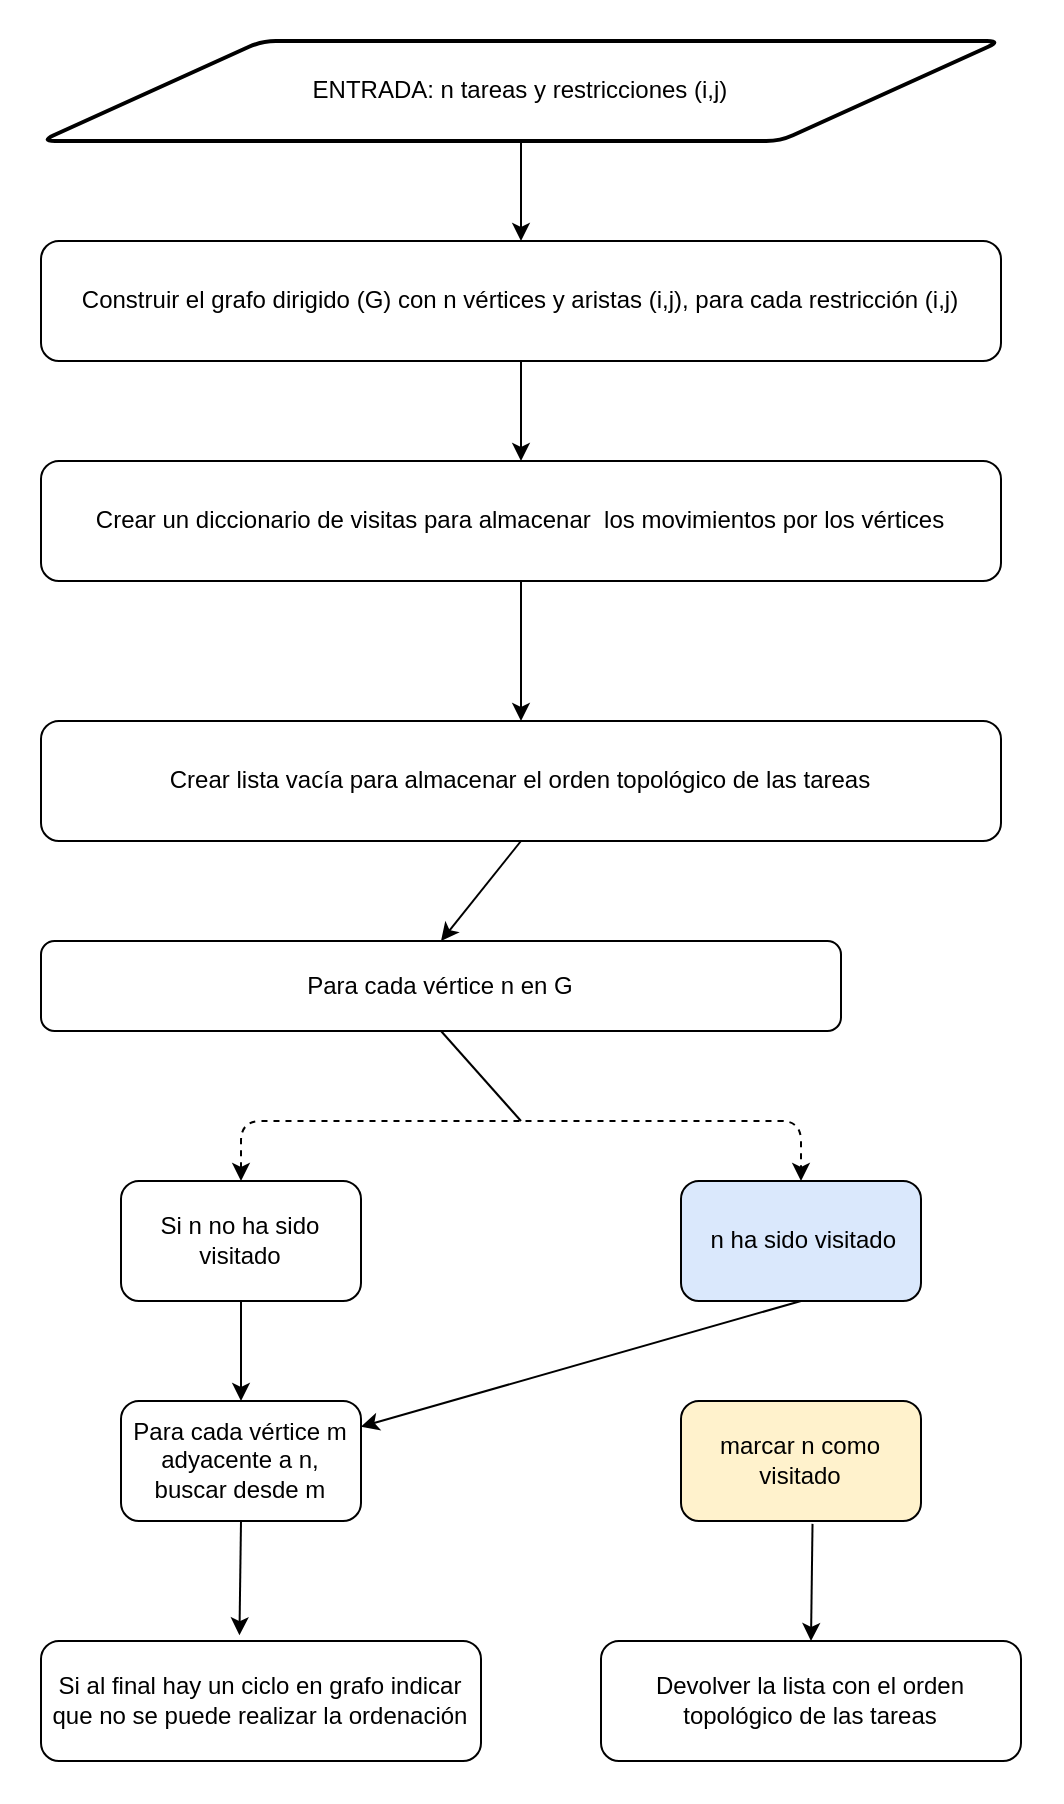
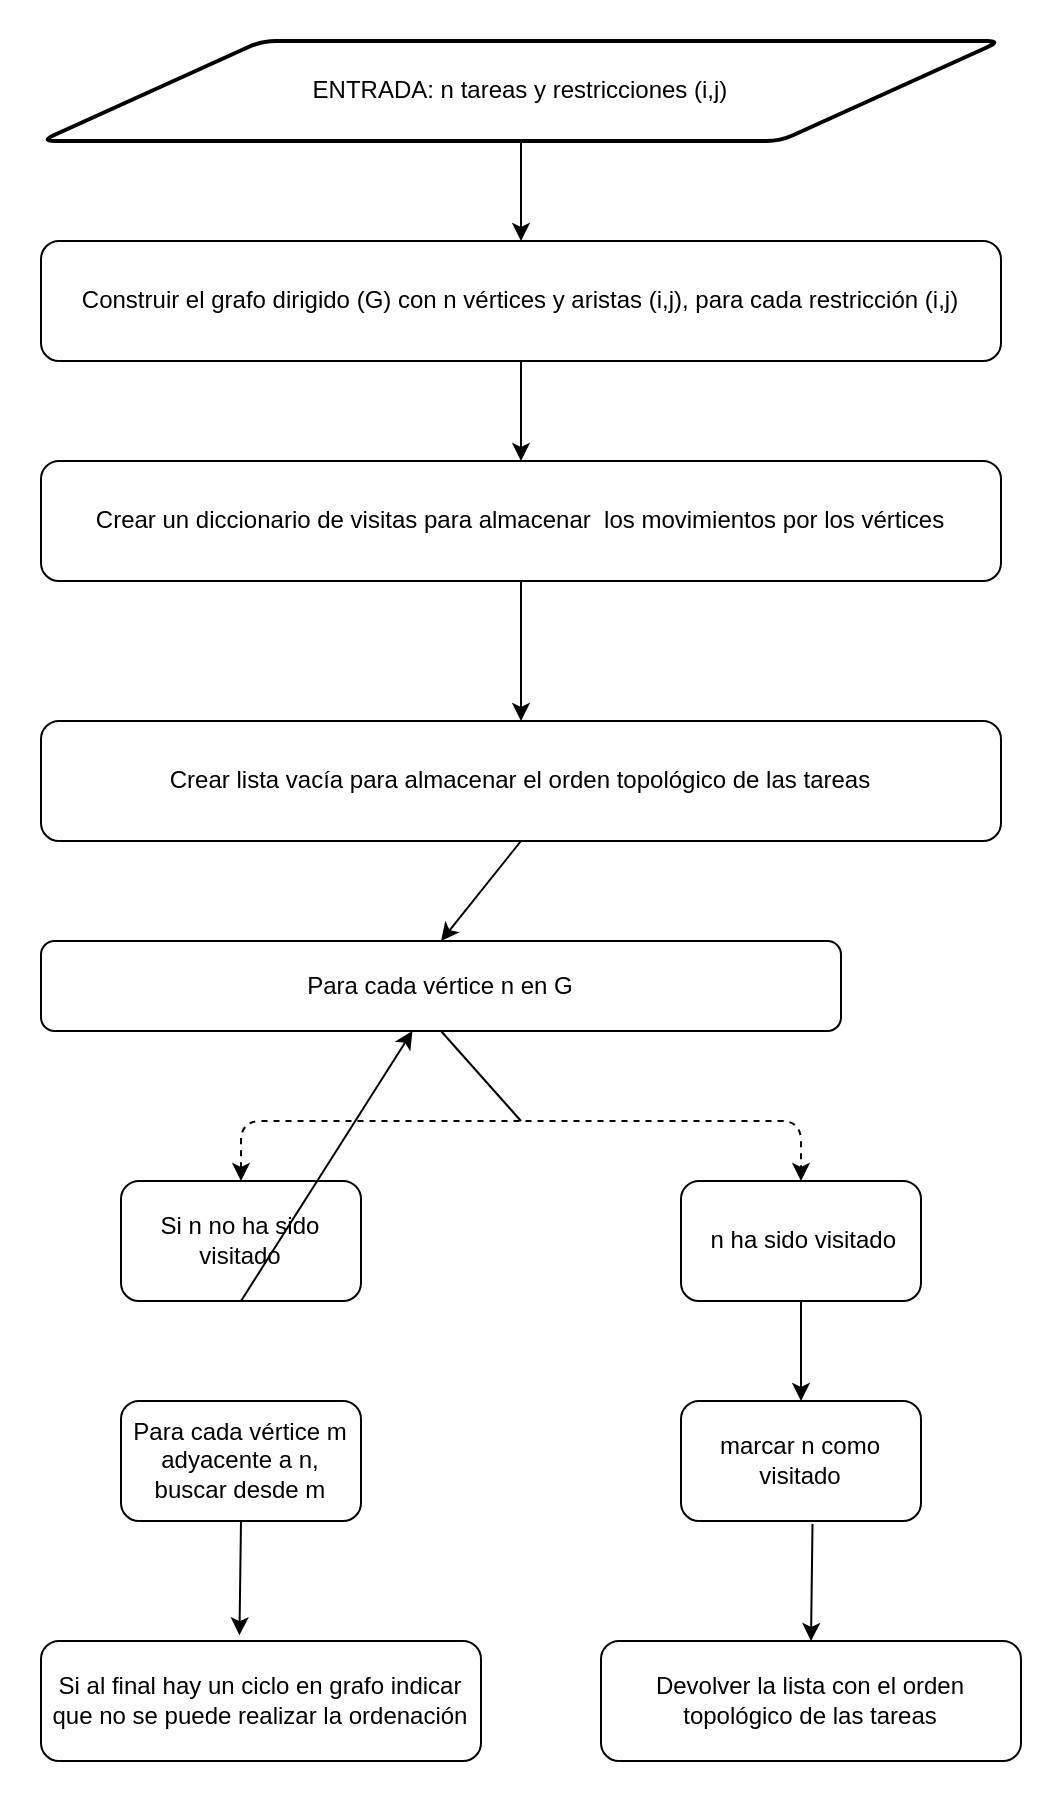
node "n ha sido visitado": fillcolor #dae8fc -> #ffffff
edge "Si n no ha sido visitado" -> "Para cada vértice m adyacente a n, buscar desde m": now "Si n no ha sido visitado" -> "Para cada vértice n en G"
edge "n ha sido visitado" -> "Para cada vértice m adyacente a n, buscar desde m": now "n ha sido visitado" -> "marcar n como visitado"
node "marcar n como visitado": fillcolor #fff2cc -> #ffffff
